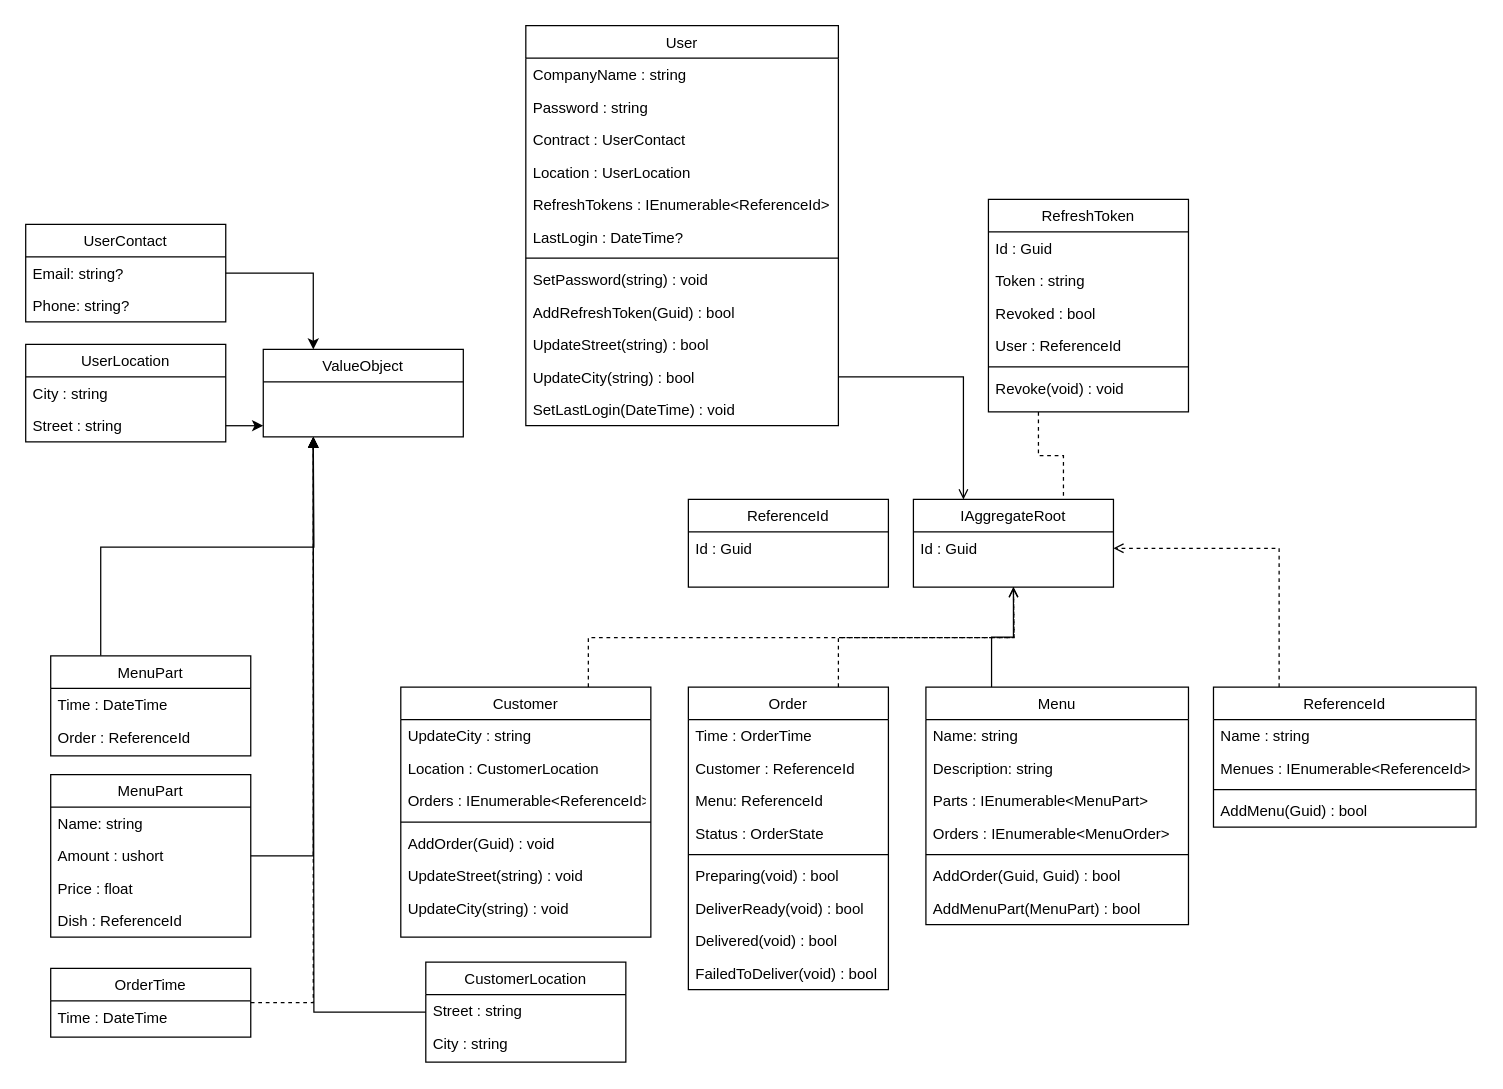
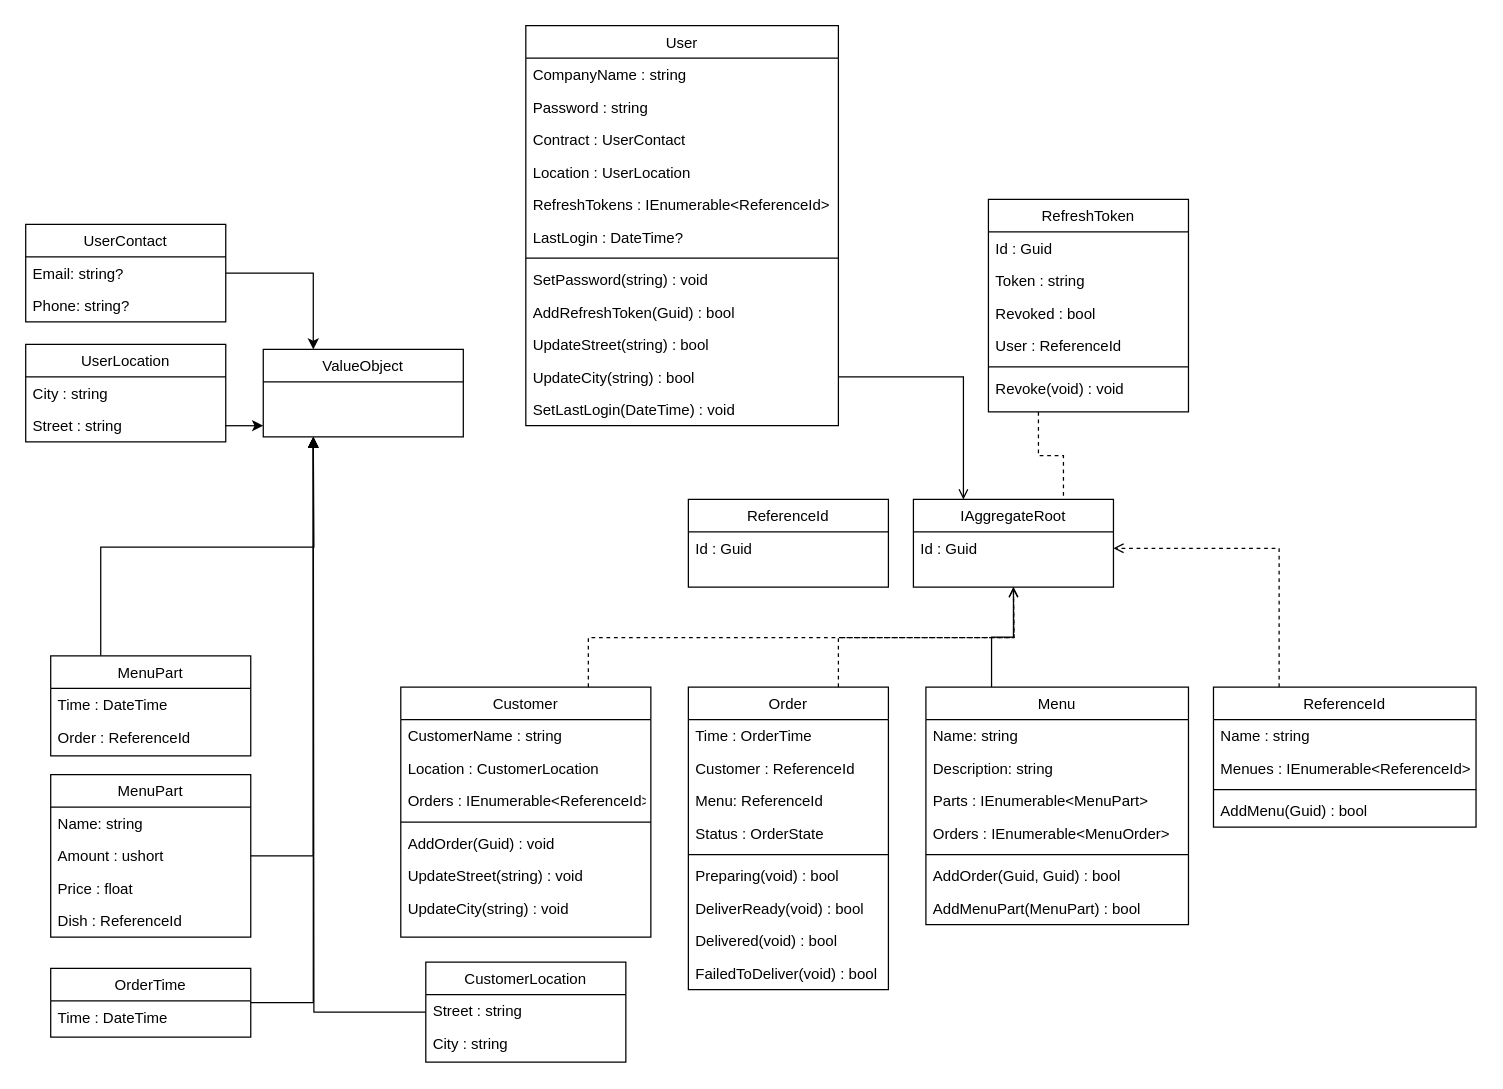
node "UpdateCity : string": label "UpdateCity : string" -> "CustomerName : string"
edge "OrderTime" -> "ValueObject": style dashed -> solid
